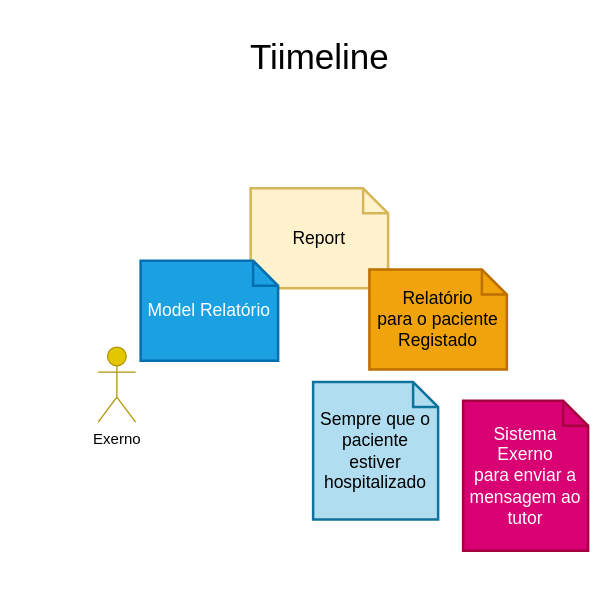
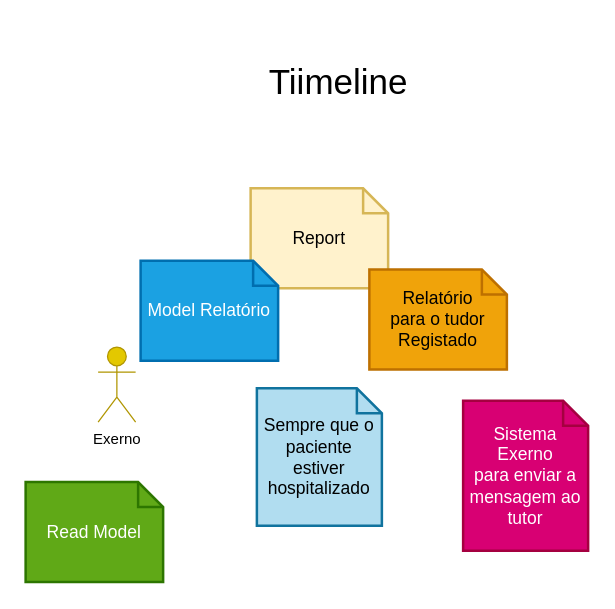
node "Tiimeline": moved (319, 57) -> (338, 82)
node "Relatório para o paciente Registado": label "Relatório para o paciente Registado" -> "Relatório para o tudor Registado"
node "Sempre que o paciente estiver hospitalizado": moved (376, 451) -> (319, 457)
node "Read Model": added
